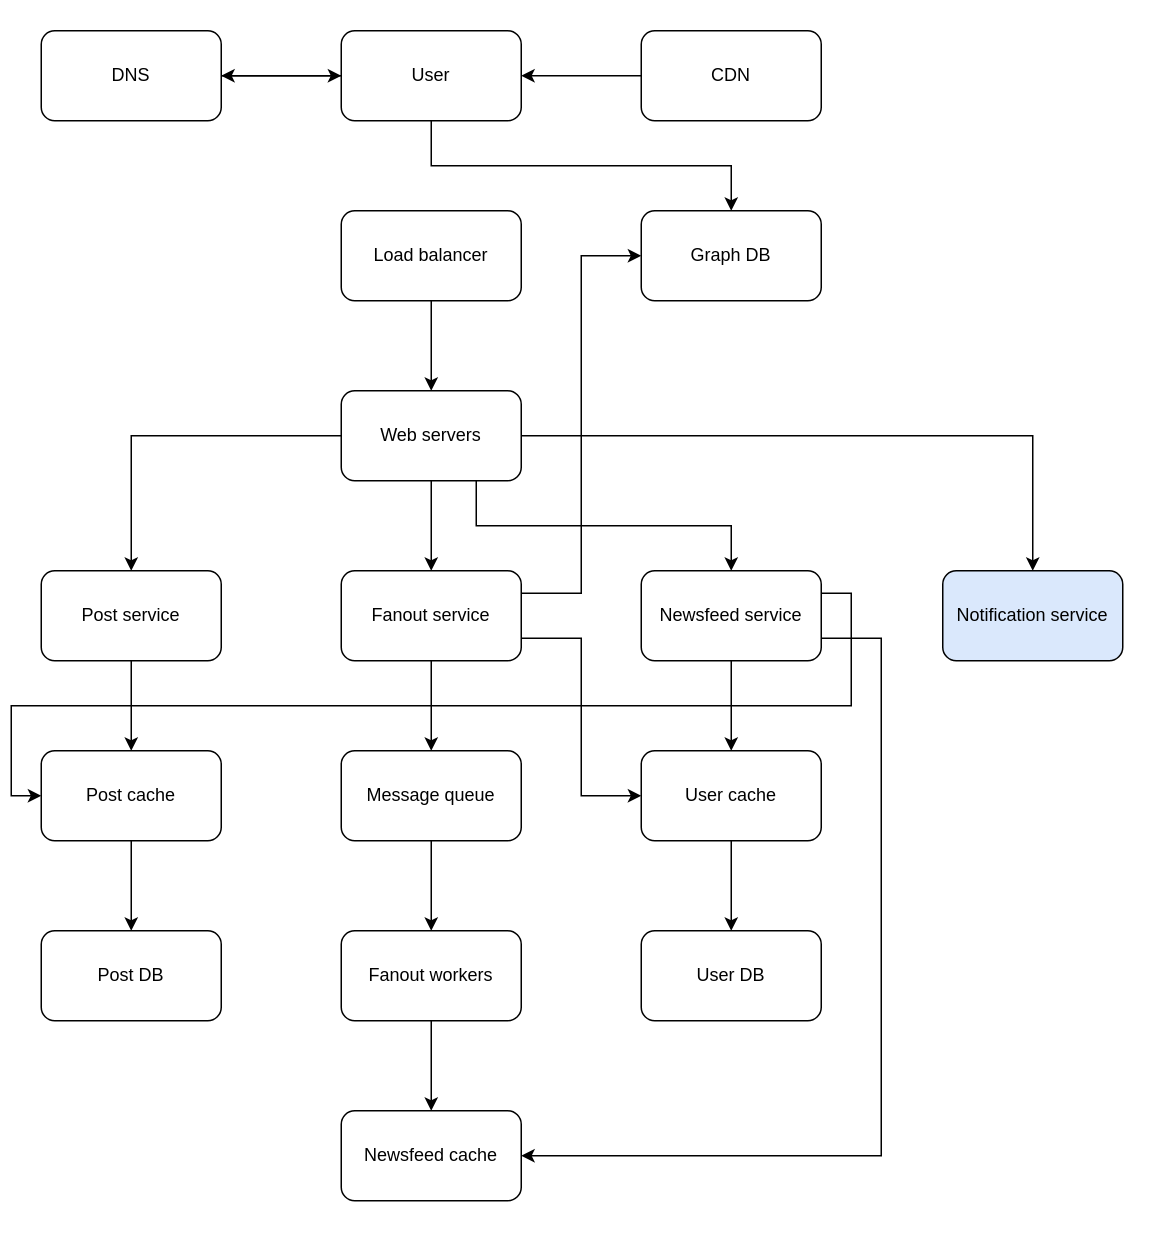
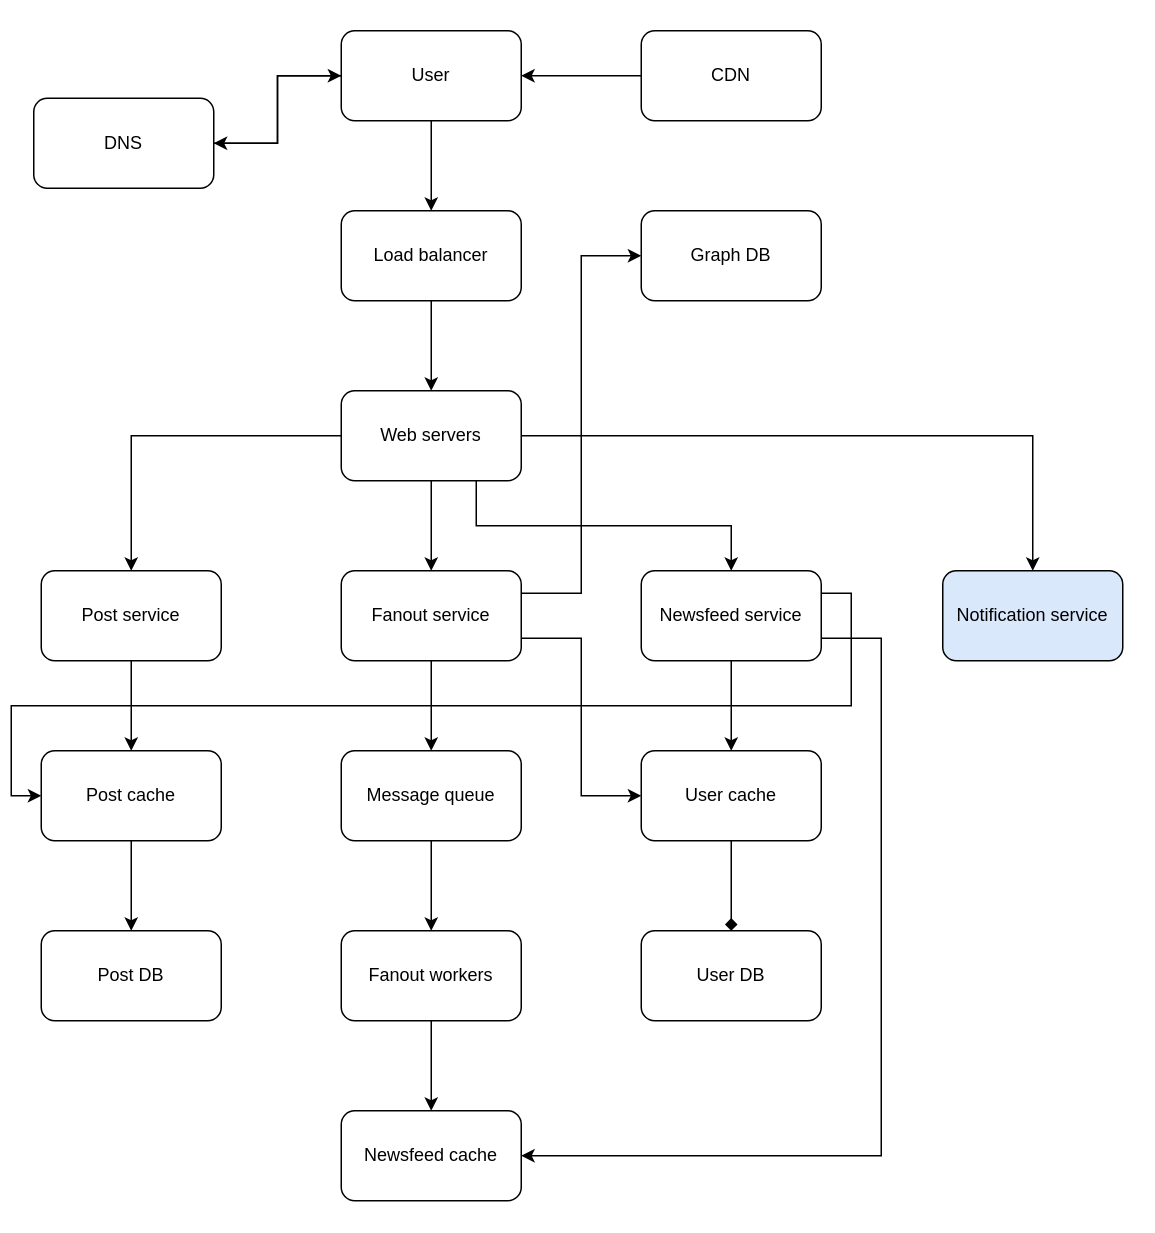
node "DNS": moved (131, 76) -> (124, 143)
edge "User" -> "Graph DB": now "User" -> "Load balancer"
edge "User cache" -> "User DB": arrowhead classic -> diamond
